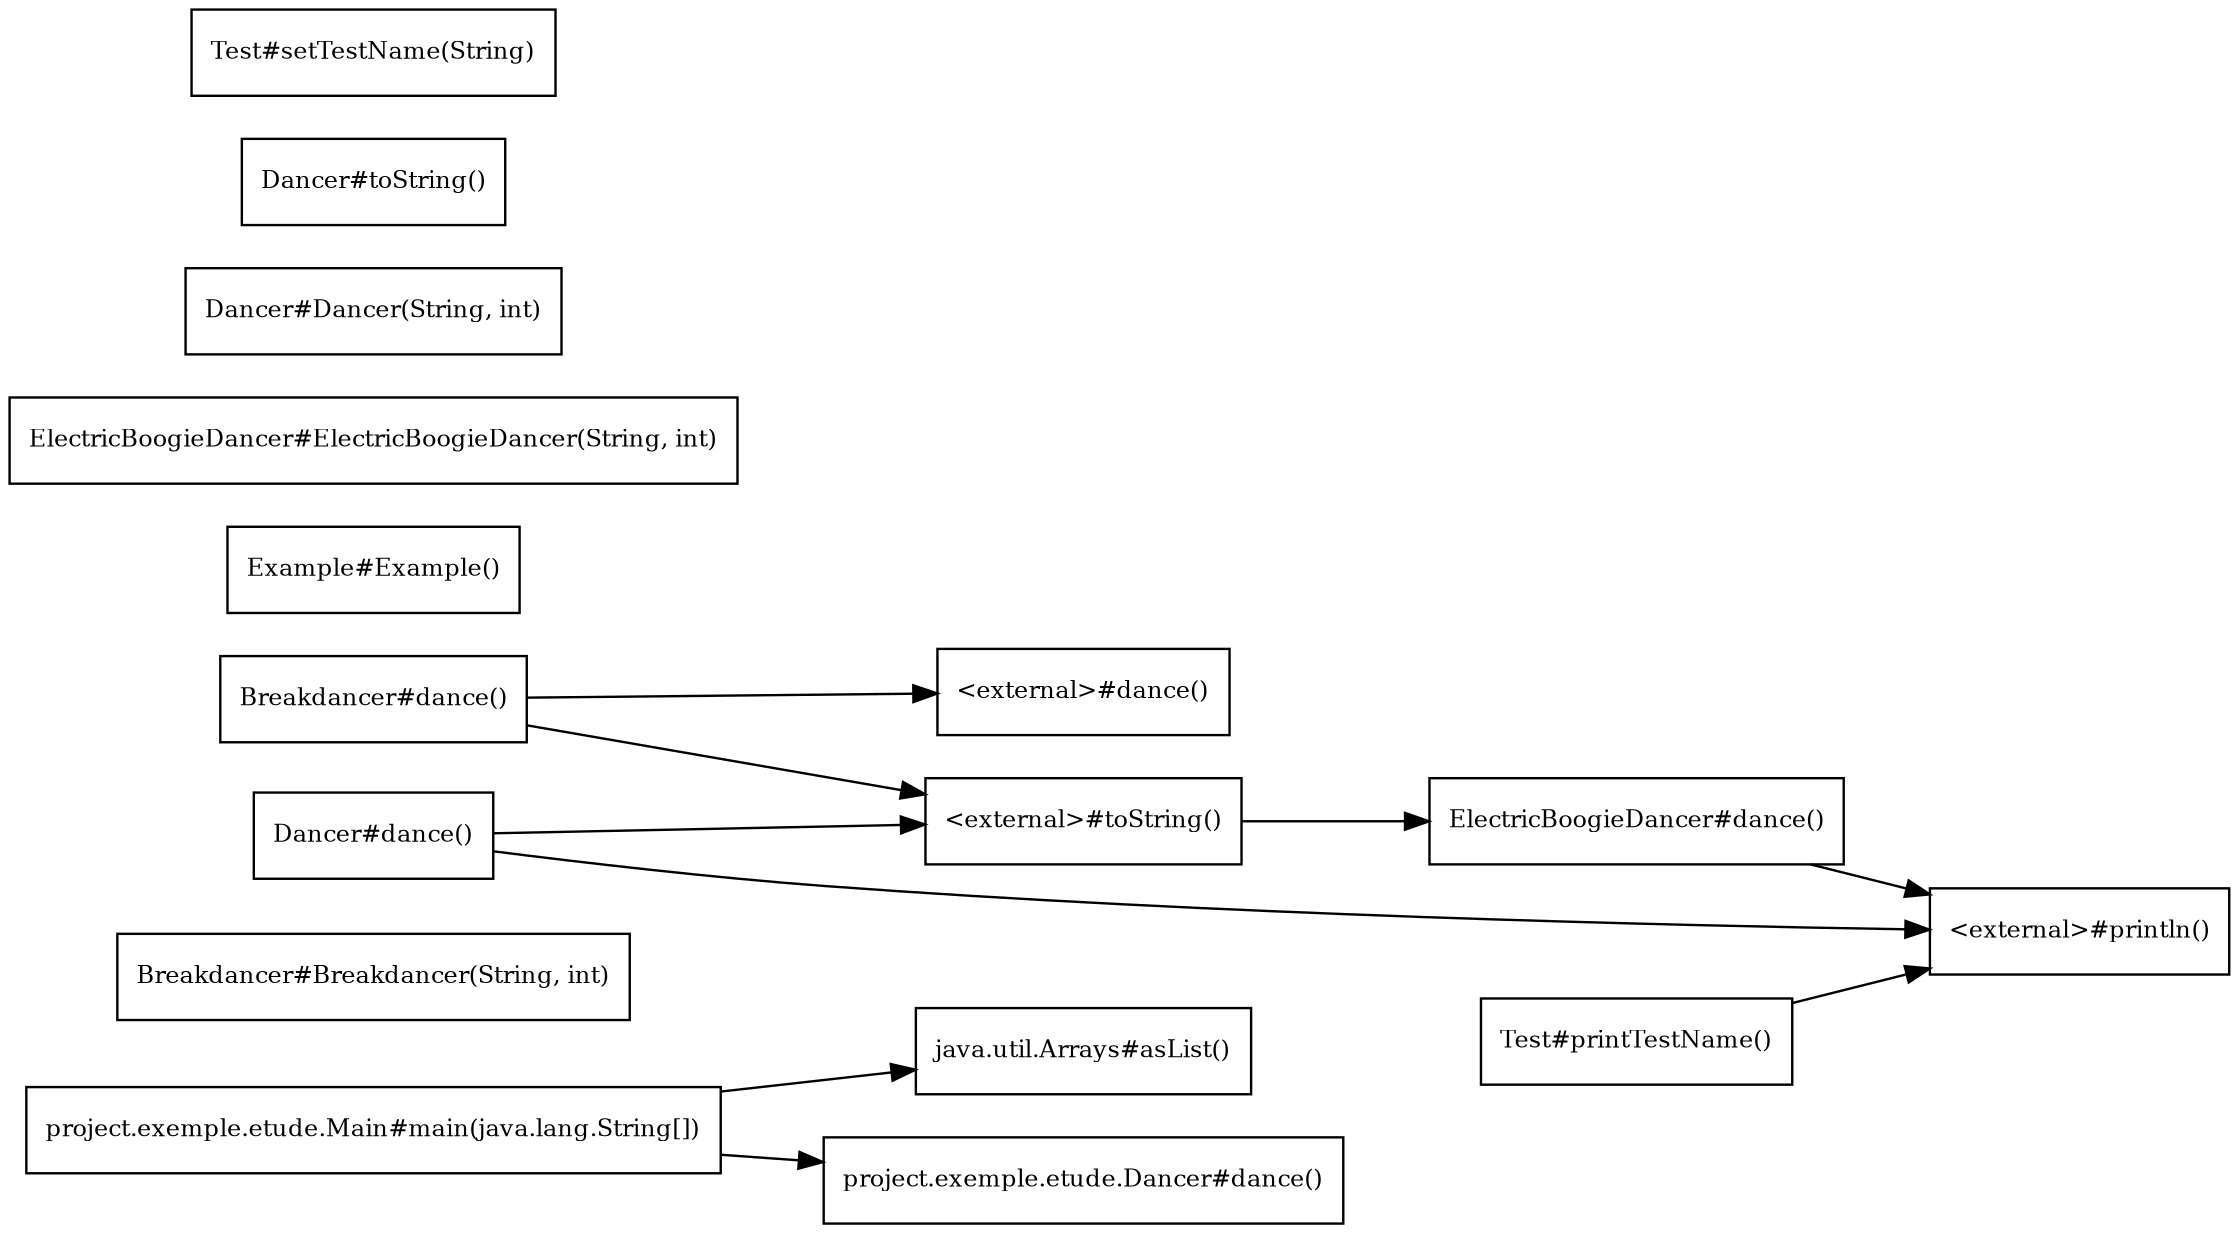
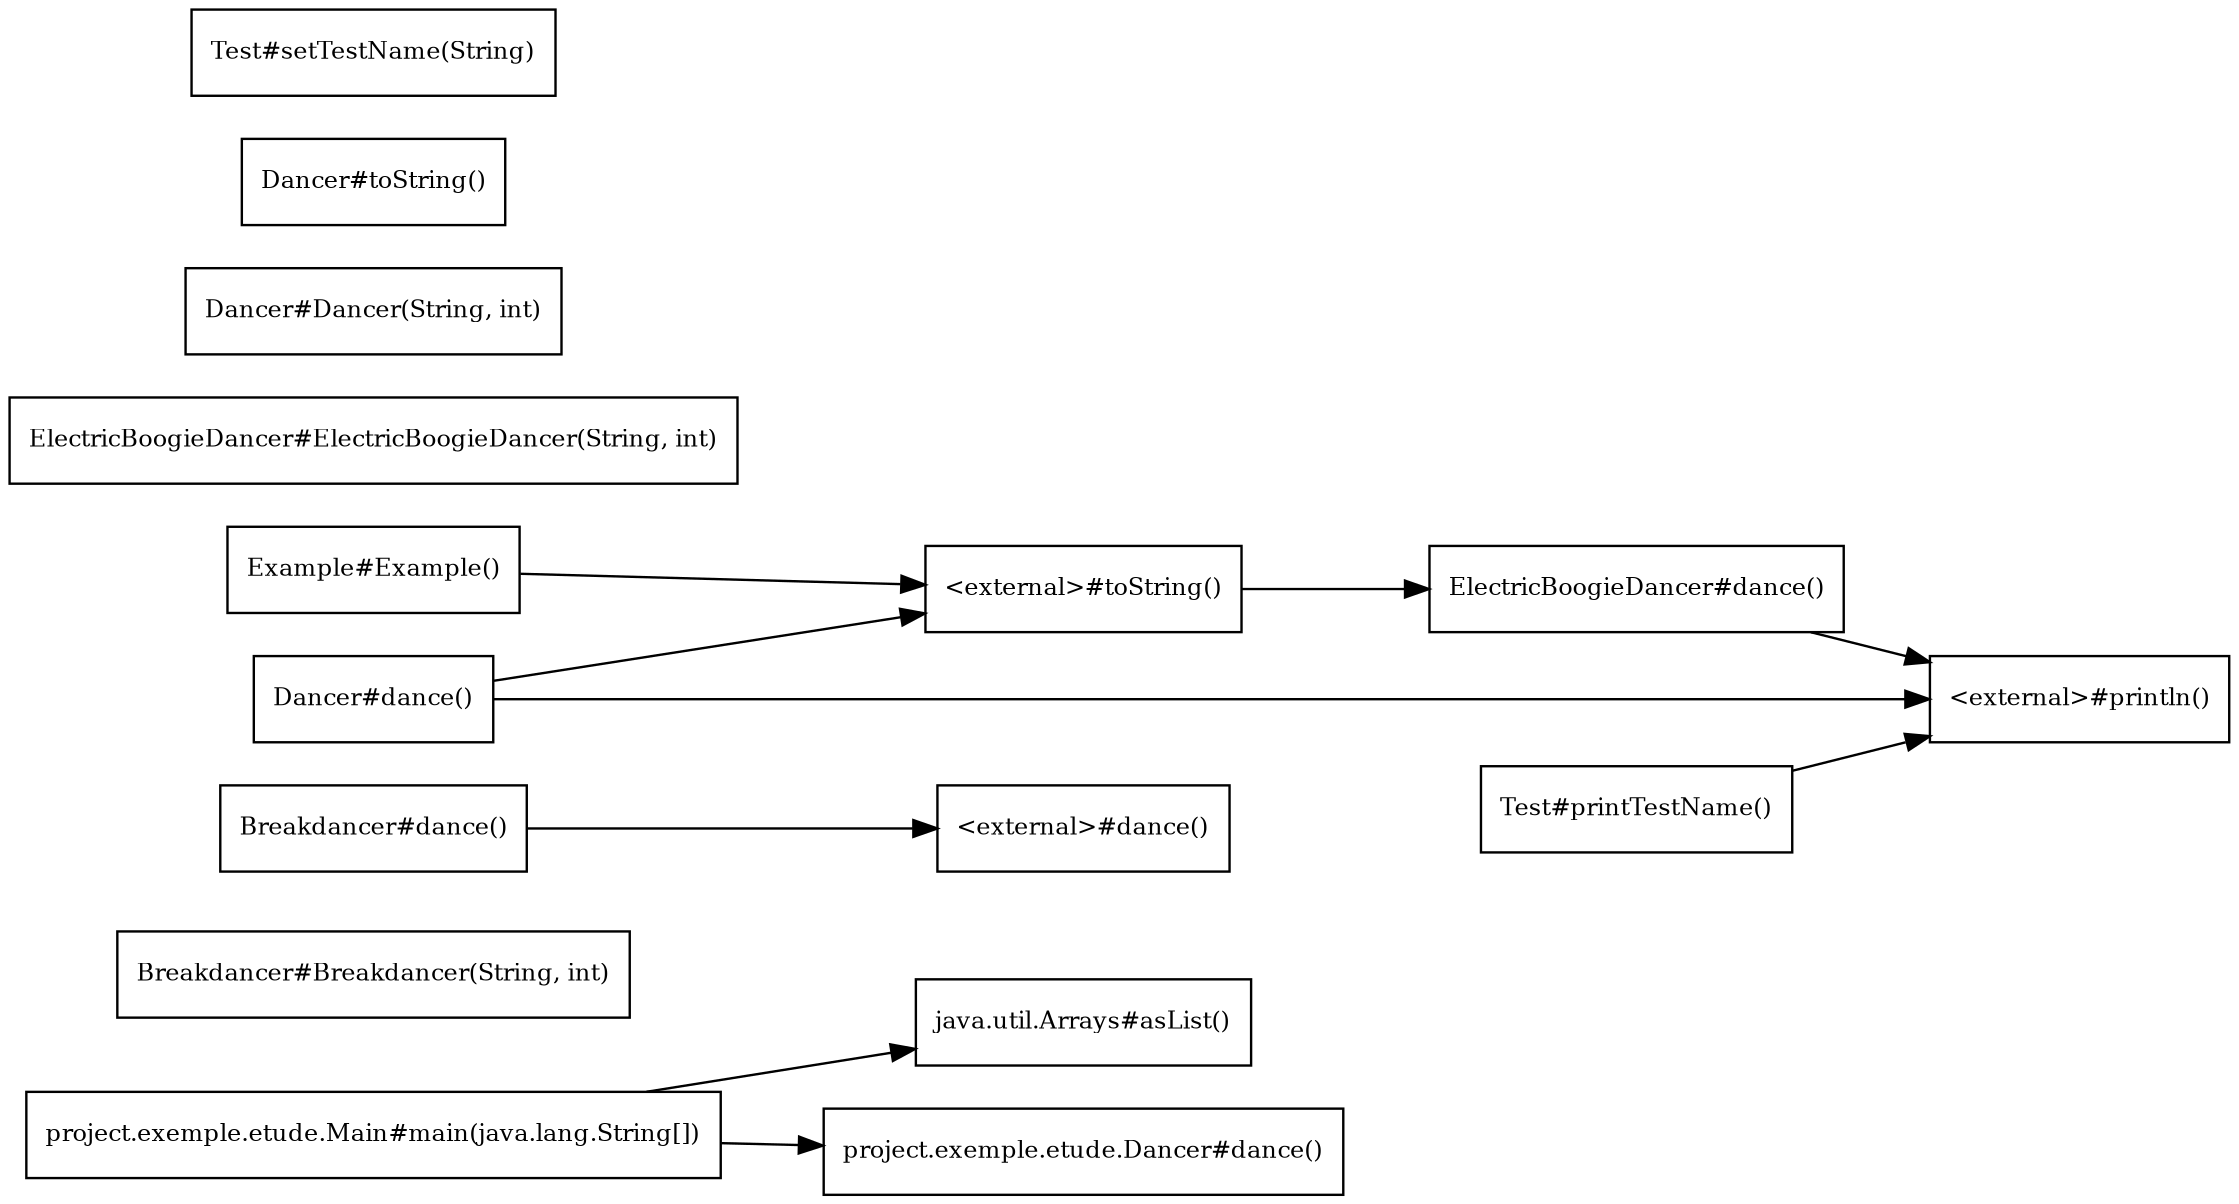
edge "Breakdancer#dance()" -> "<external>#toString()": now "Example#Example()" -> "<external>#toString()"
